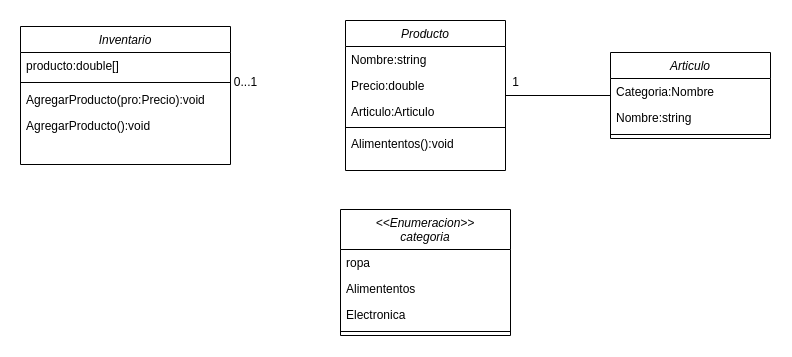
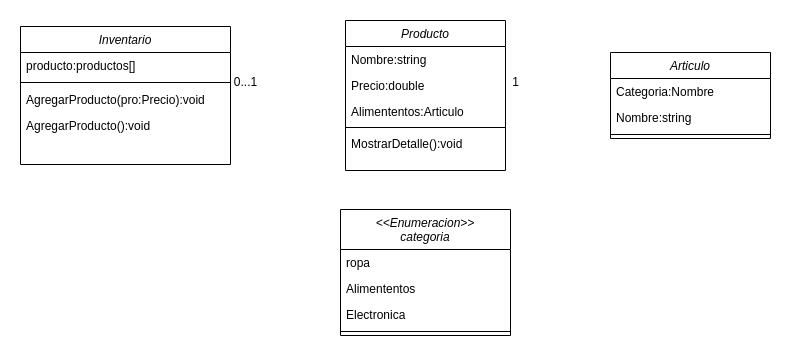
node "producto:double[]": label "producto:double[]" -> "producto:productos[]"
edge "Producto" -- "Articulo": removed
node "Articulo:Articulo": label "Articulo:Articulo" -> "Alimententos:Articulo"
node "Alimententos():void": label "Alimententos():void" -> "MostrarDetalle():void"
